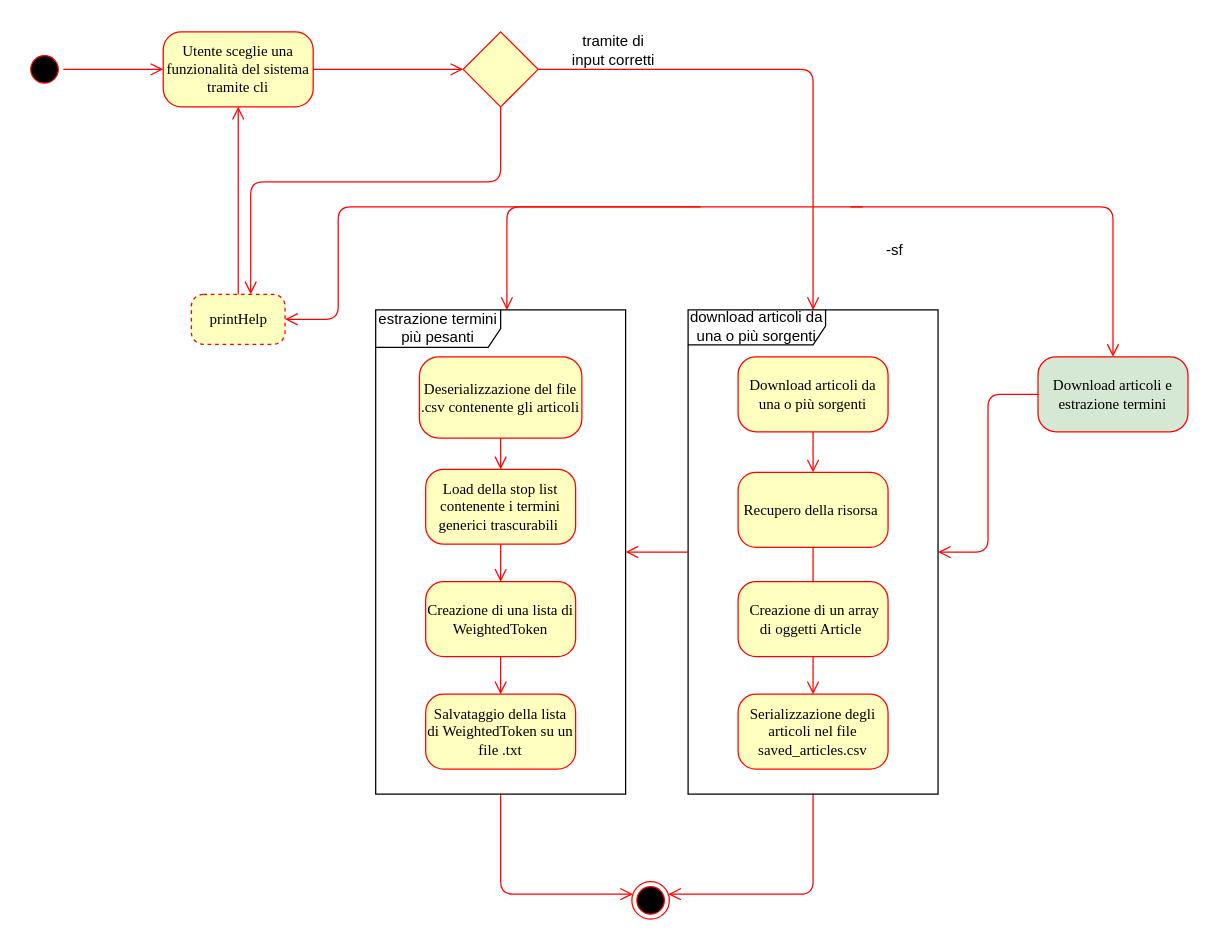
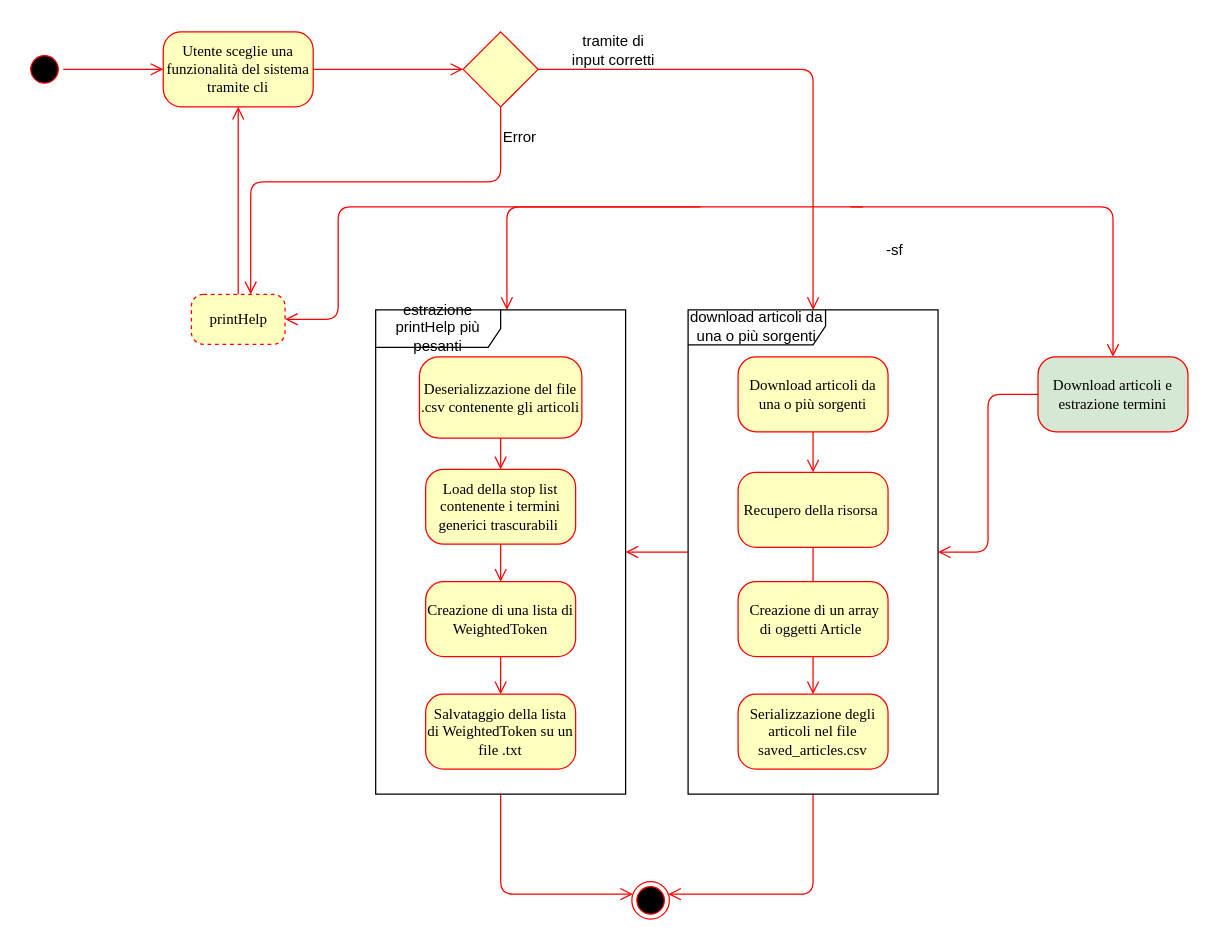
node "Error": added
node "estrazione termini più pesanti": label "estrazione termini più pesanti" -> "estrazione printHelp più pesanti"
